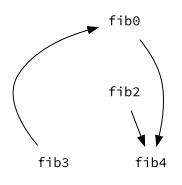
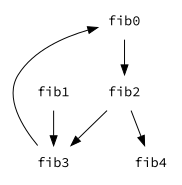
edge "fib0" -> "fib4": now "fib0" -> "fib2"
node "fib1": added
edge "fib2" -> "fib3": added
